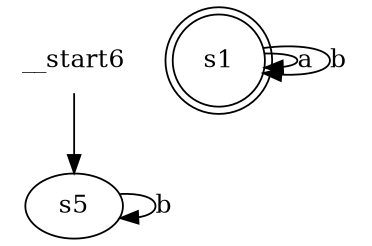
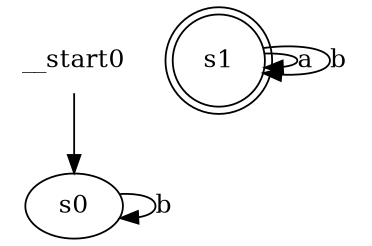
node "__start6": label "__start6" -> "__start0"
node "s5": label "s5" -> "s0"
